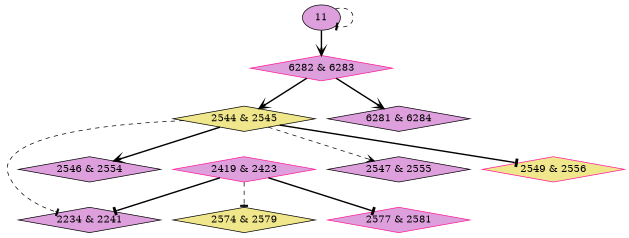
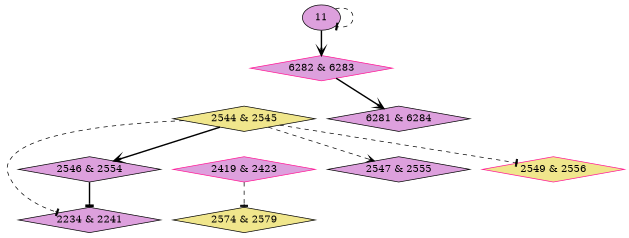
edge "6282 & 6283" -> "2544 & 2545": removed
edge "2544 & 2545" -> "2549 & 2556": style bold -> dashed
edge "2419 & 2423" -> "2234 & 2241": now "2546 & 2554" -> "2234 & 2241"
node "2577 & 2581": removed
